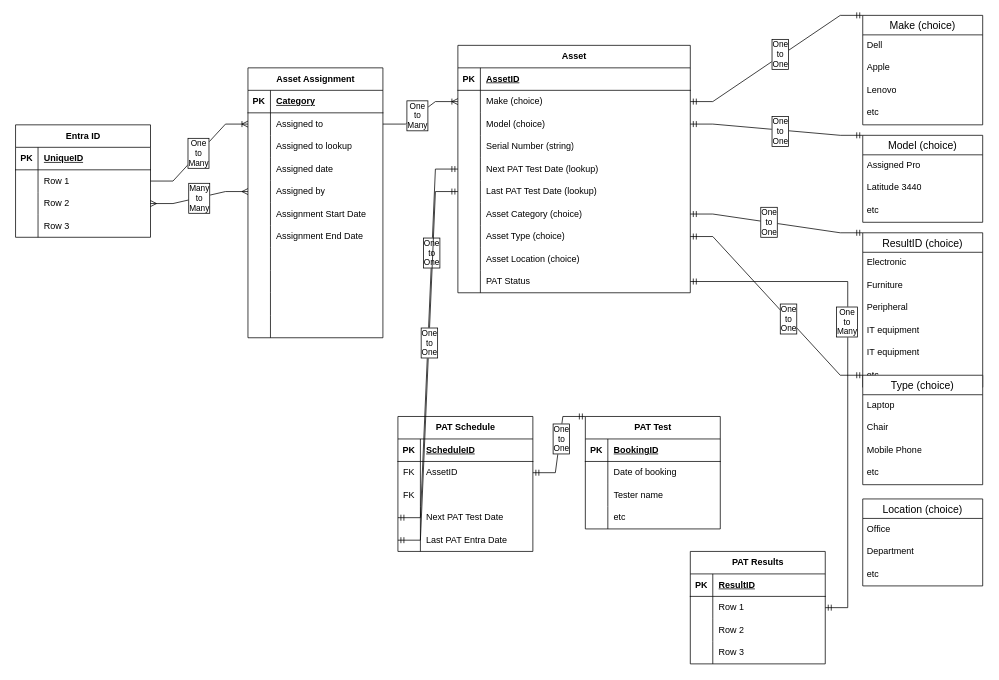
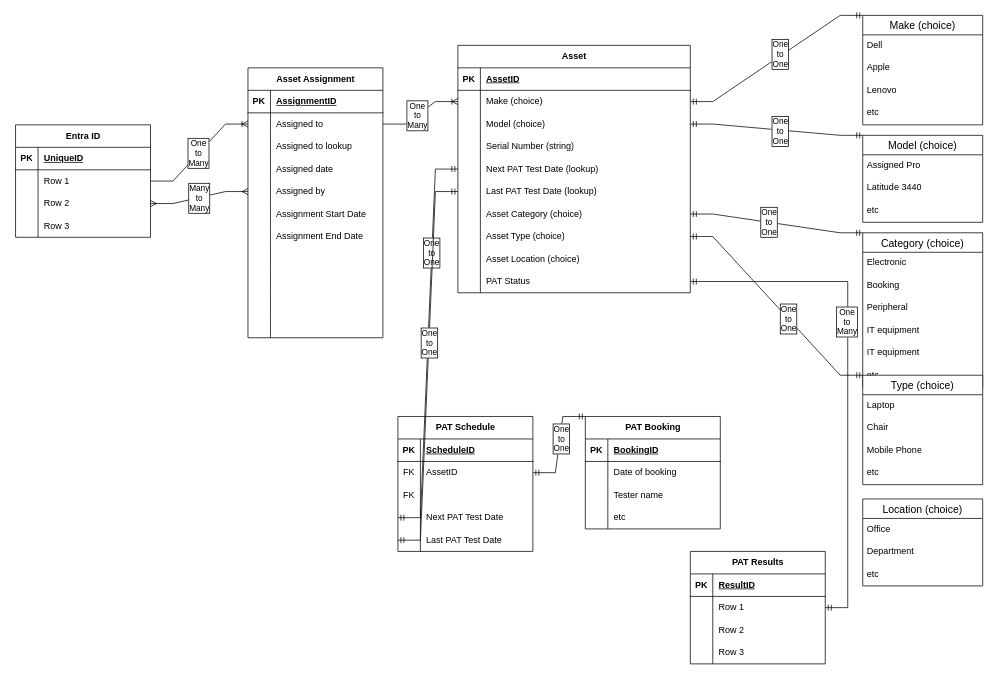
node "Category": label "Category" -> "AssignmentID"
node "ResultID (choice)": label "ResultID (choice)" -> "Category (choice)"
node "Furniture": label "Furniture" -> "Booking"
node "PAT Test": label "PAT Test" -> "PAT Booking"
node "Last PAT Entra Date": label "Last PAT Entra Date" -> "Last PAT Test Date"
